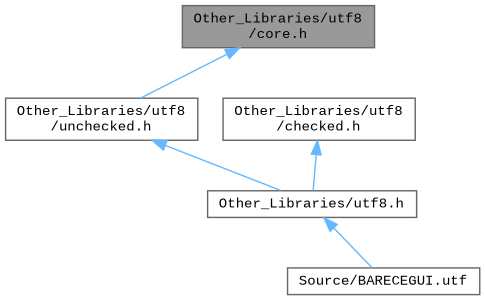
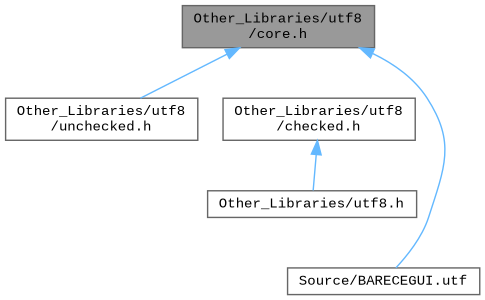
edge "Other_Libraries/utf8.h" -> "Other_Libraries/utf8 /unchecked.h": removed
edge "Source/BARECEGUI.utf" -> "Other_Libraries/utf8.h": now "Source/BARECEGUI.utf" -> "Other_Libraries/utf8 /core.h"
